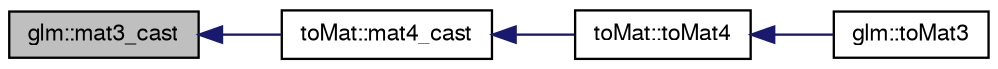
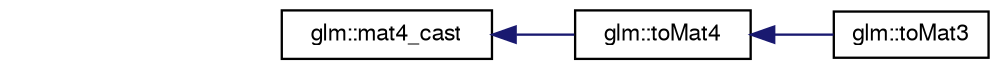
node "glm::mat3_cast": removed
node "toMat::mat4_cast": label "toMat::mat4_cast" -> "glm::mat4_cast"
node "toMat::toMat4": label "toMat::toMat4" -> "glm::toMat4"
